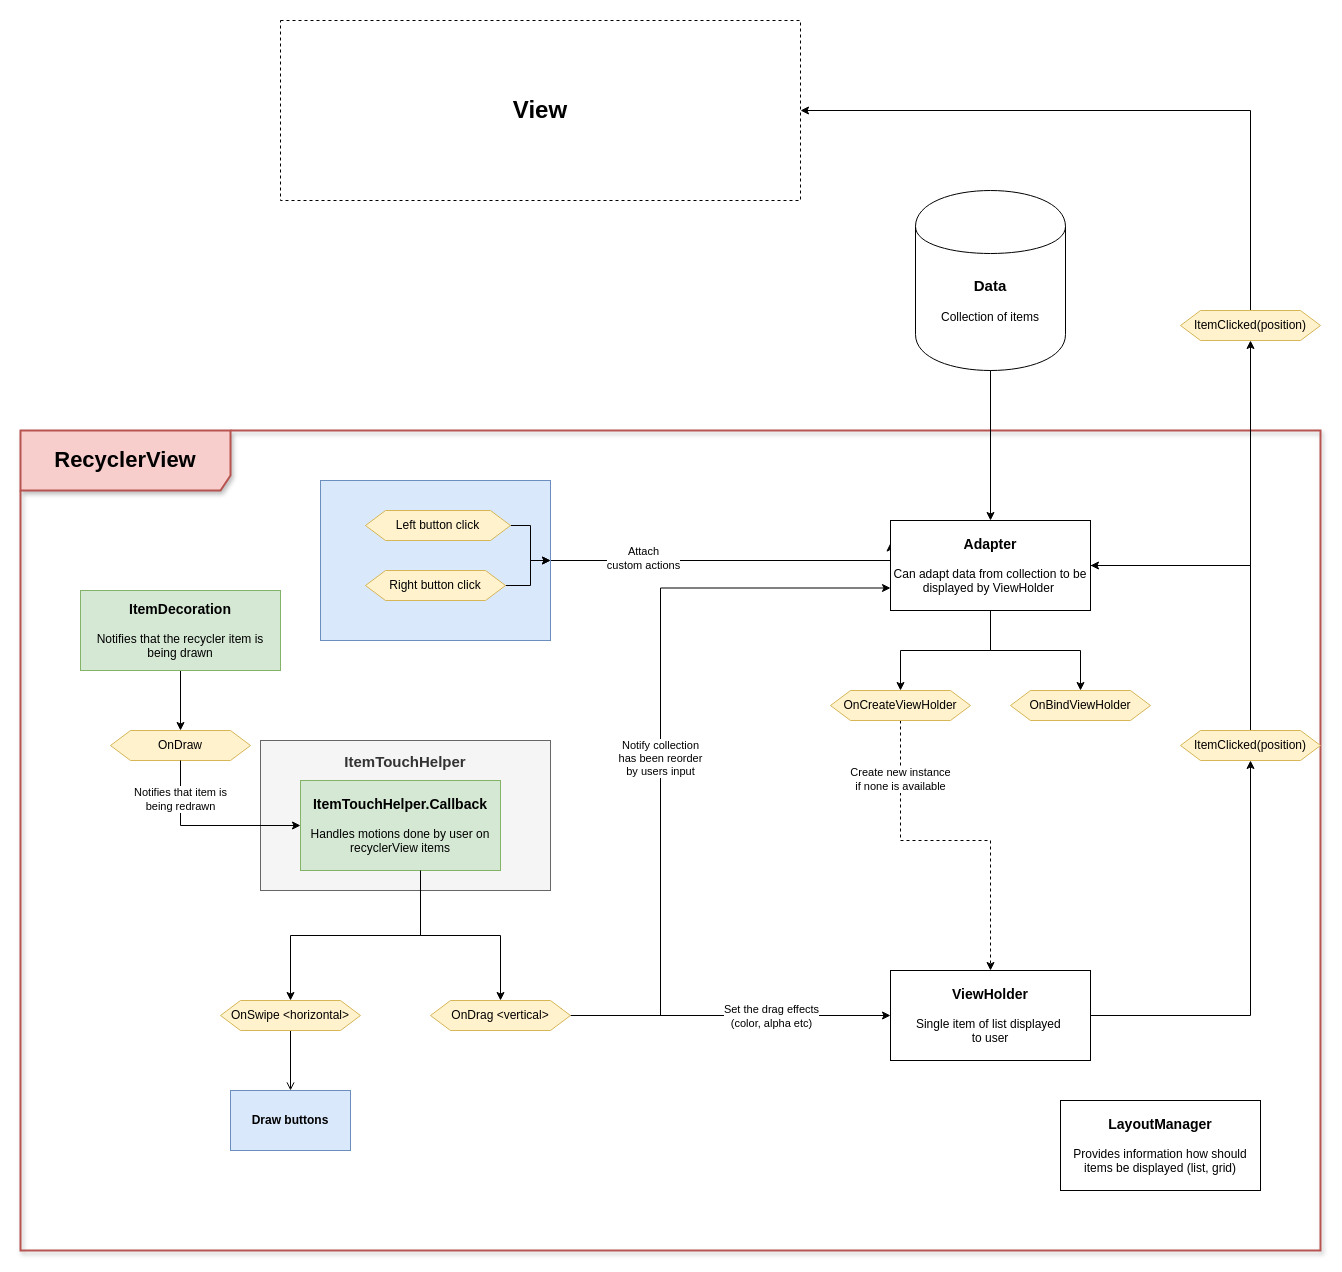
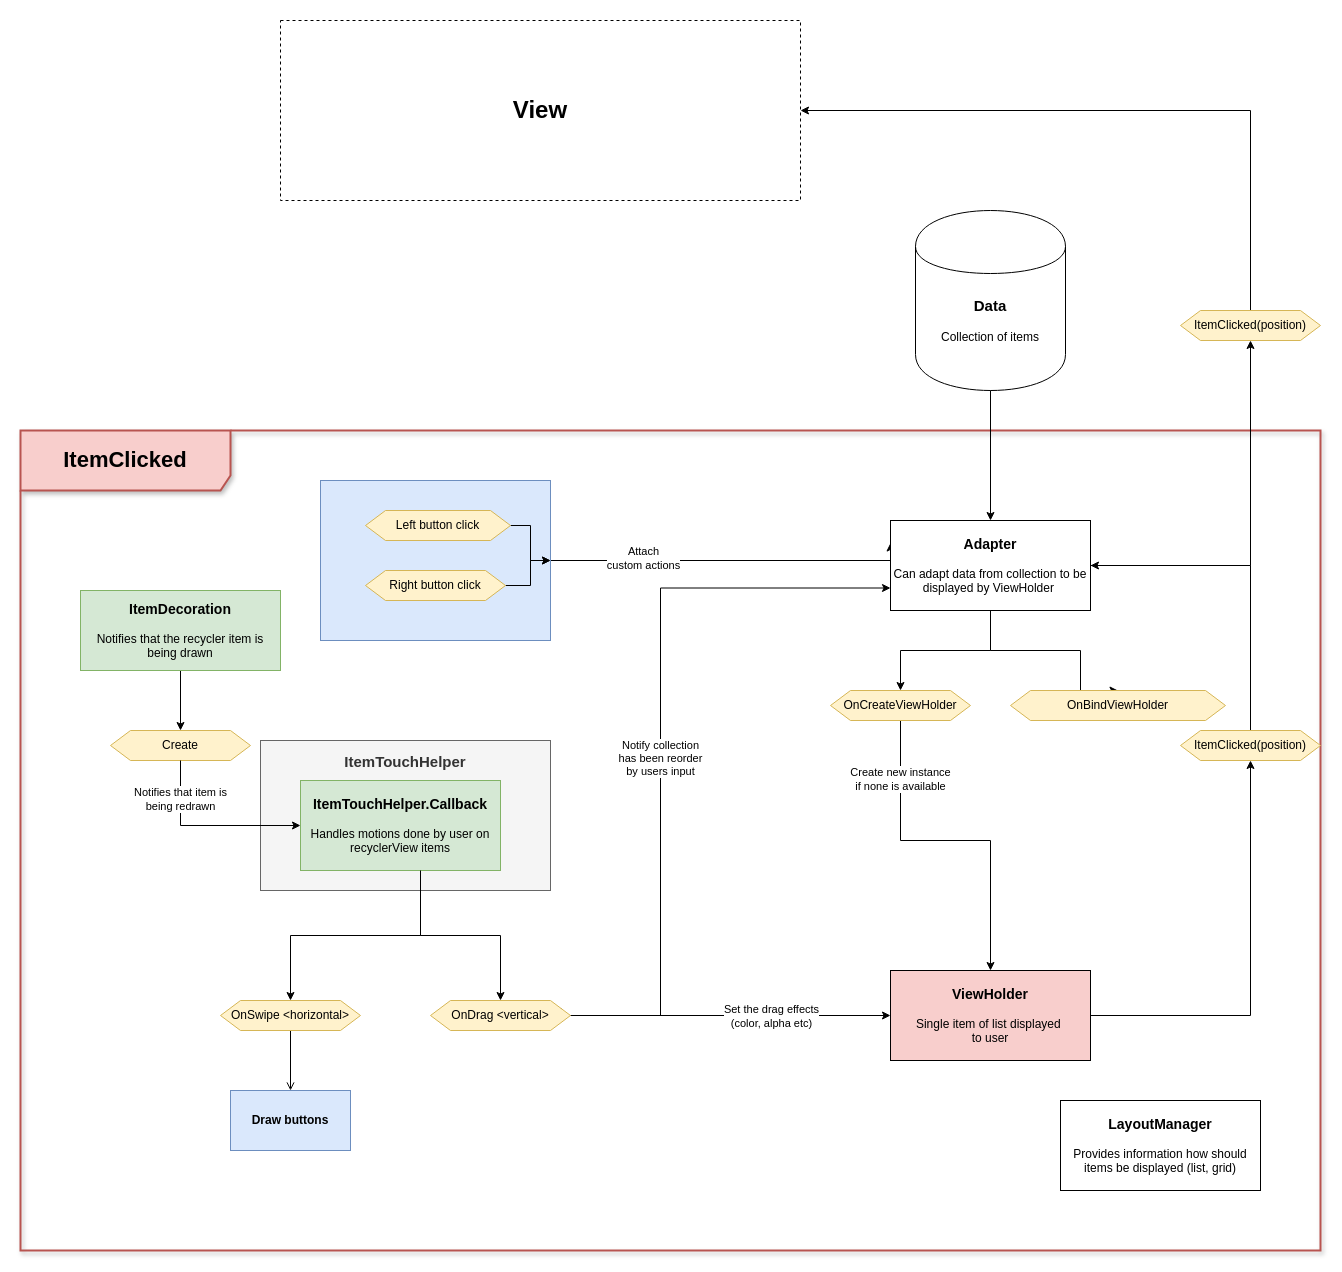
node "Data Collection of items": moved (991, 281) -> (991, 301)
node "RecyclerView": label "RecyclerView" -> "ItemClicked"
node "OnBindViewHolder": size 140x30 -> 215x30
node "OnDraw": label "OnDraw" -> "Create"
edge "OnCreateViewHolder" -> "ViewHolder Single item of list displayed to user": style dashed -> solid
node "ViewHolder Single item of list displayed to user": fillcolor #ffffff -> #f8cecc
